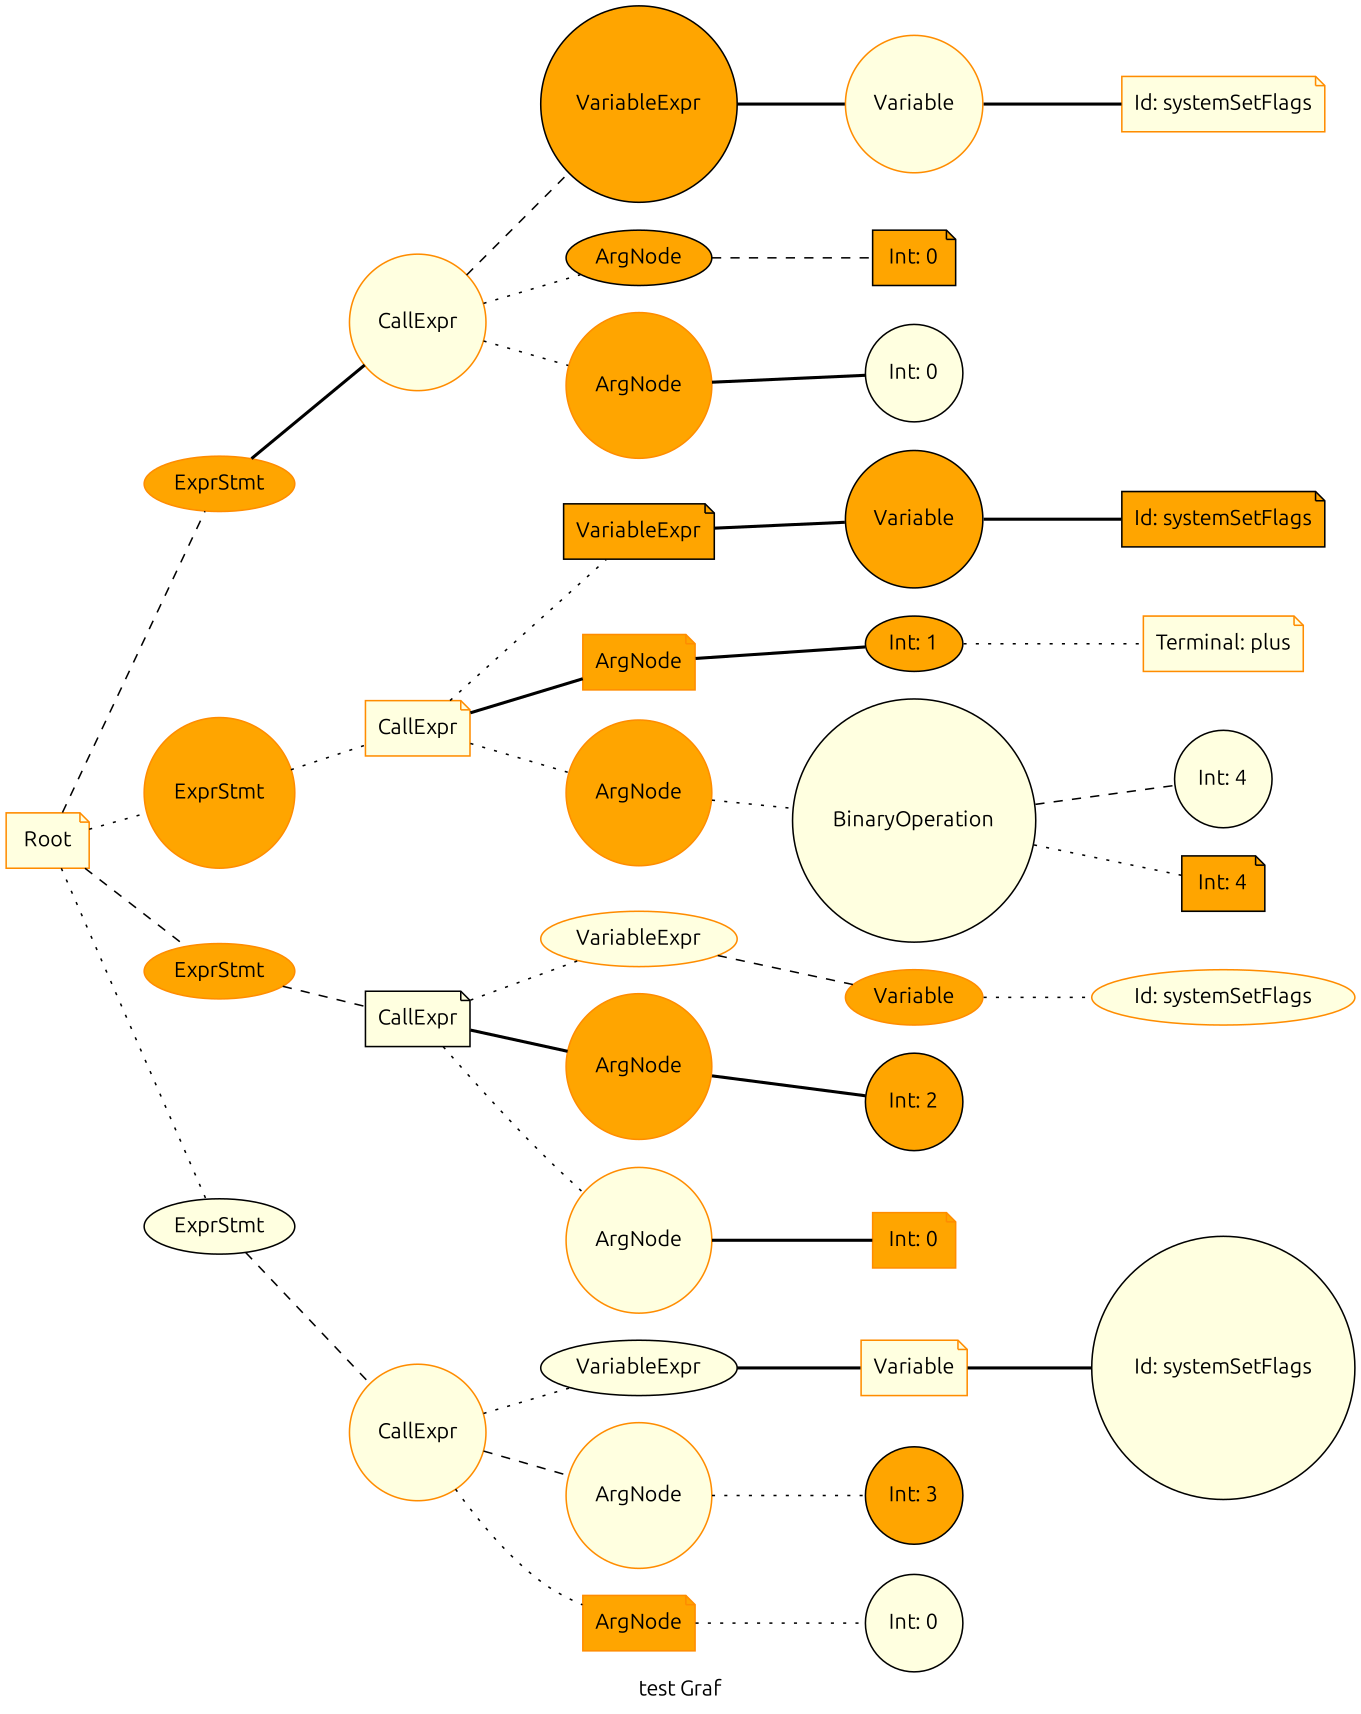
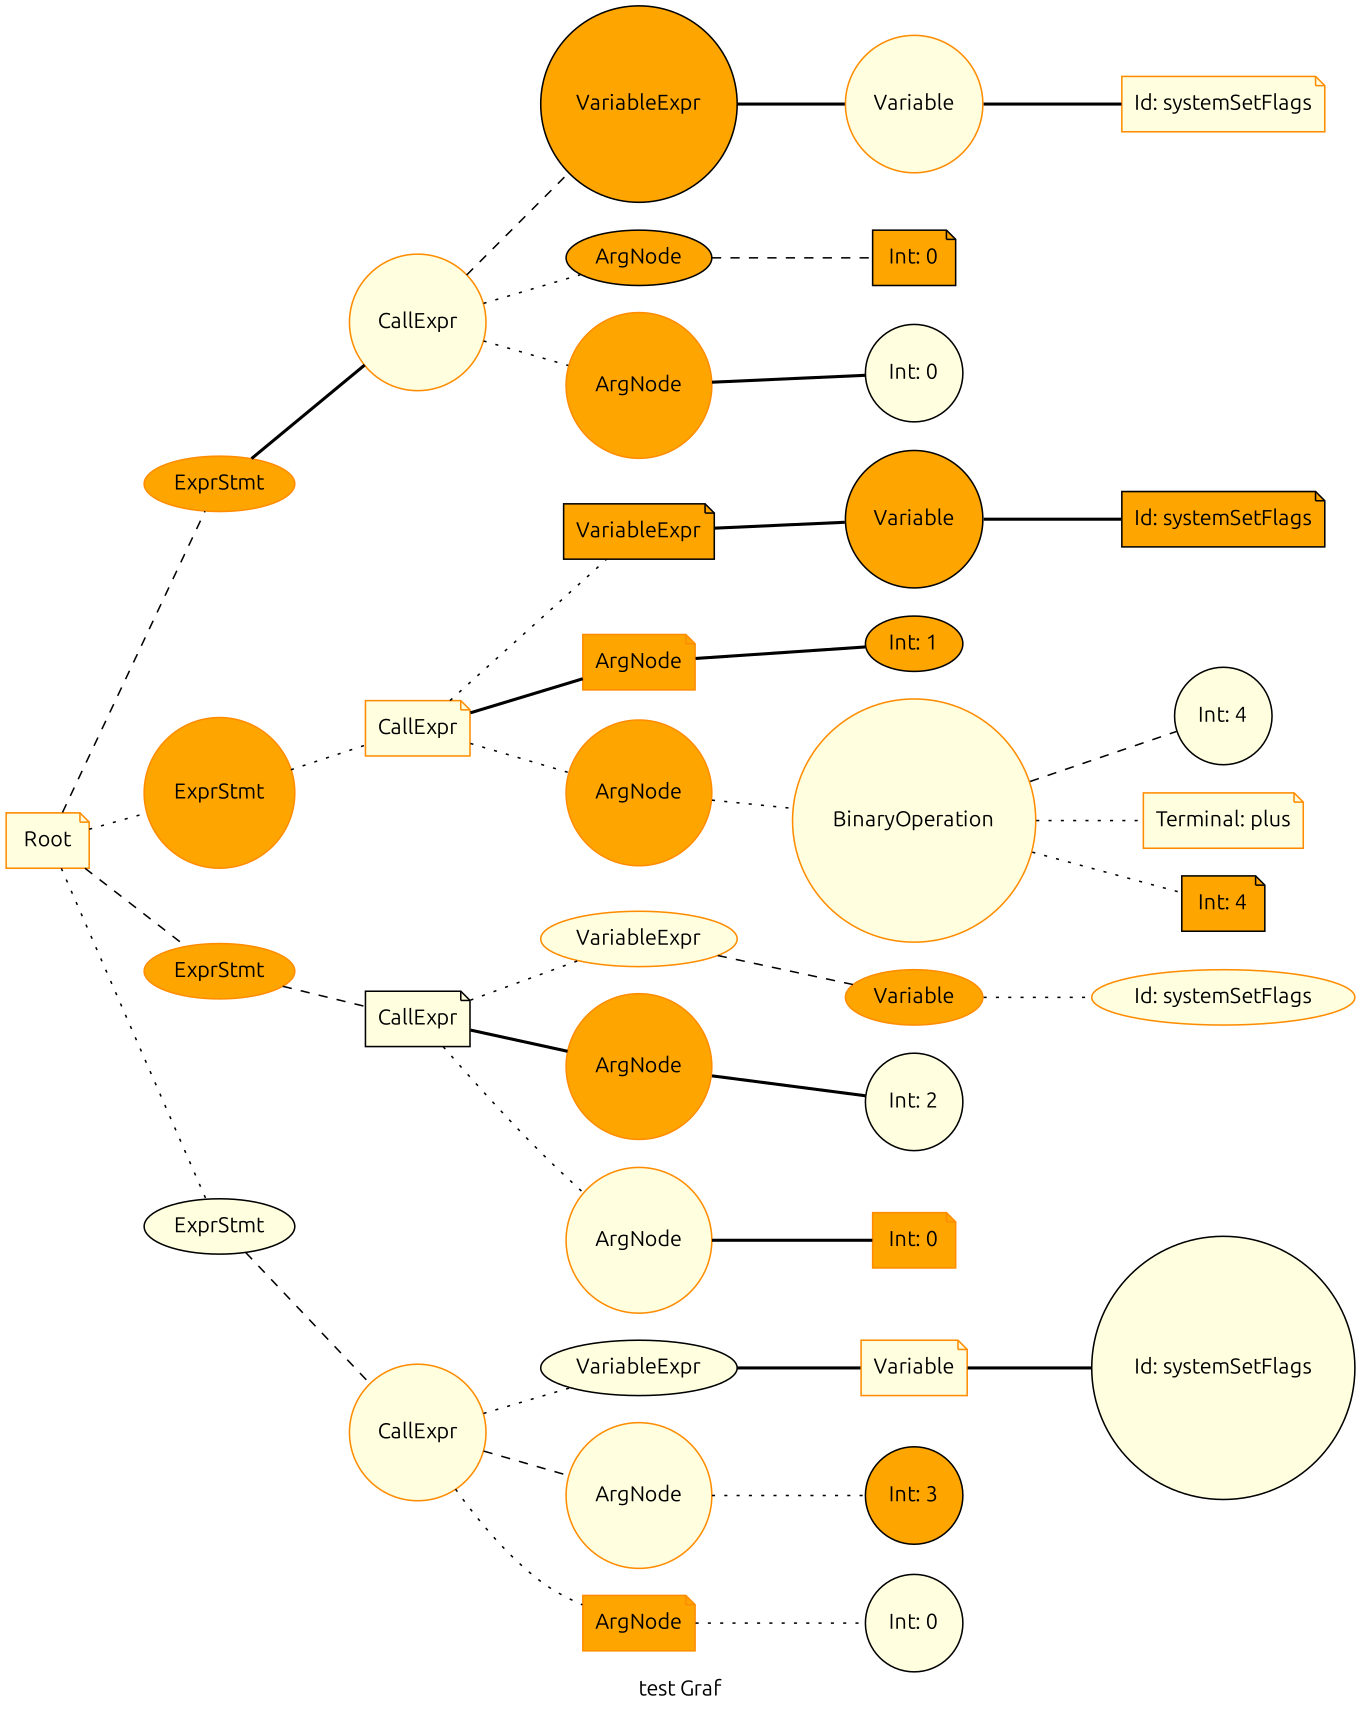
edge "Int: 1" -- "Terminal: plus": now "BinaryOperation" -- "Terminal: plus"
node "BinaryOperation": color black -> darkorange
node "Int: 2": fillcolor orange -> lightyellow
